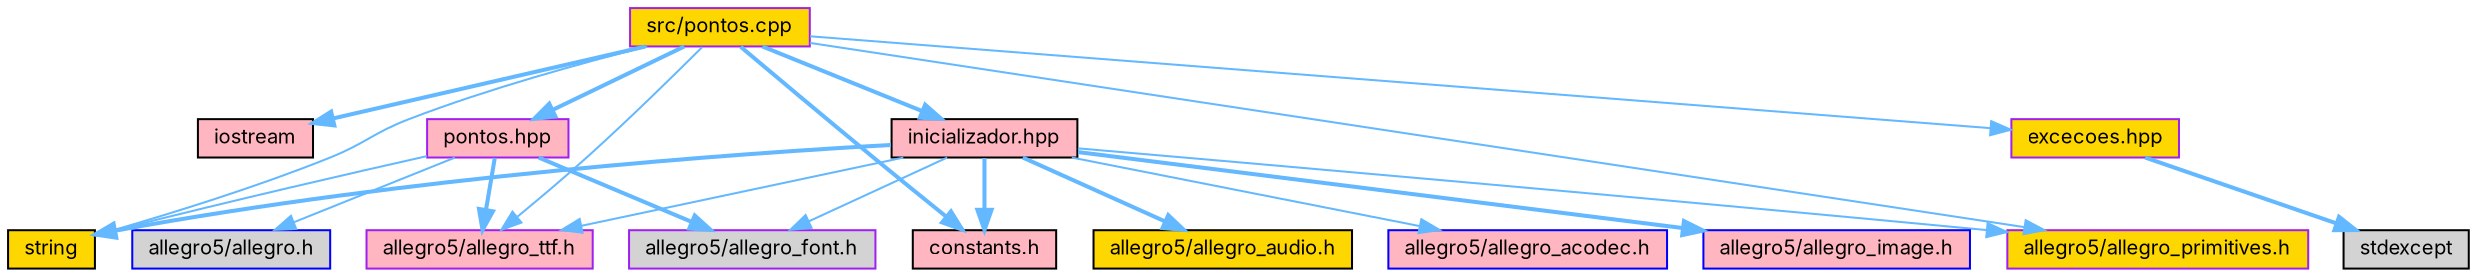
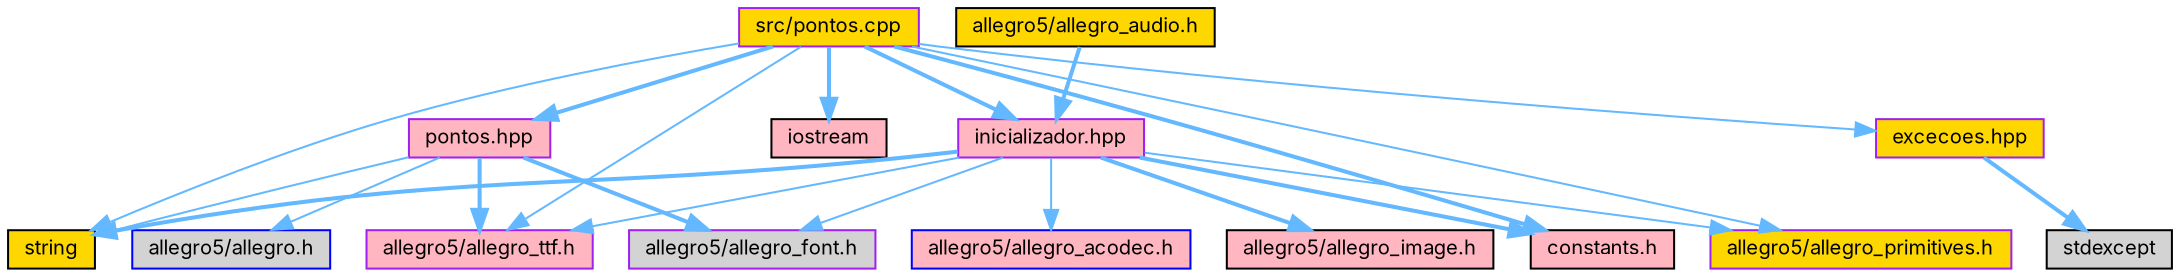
node "inicializador.hpp": color black -> purple
edge "inicializador.hpp" -> "allegro5/allegro_audio.h": reversed
node "allegro5/allegro_image.h": color blue -> black
